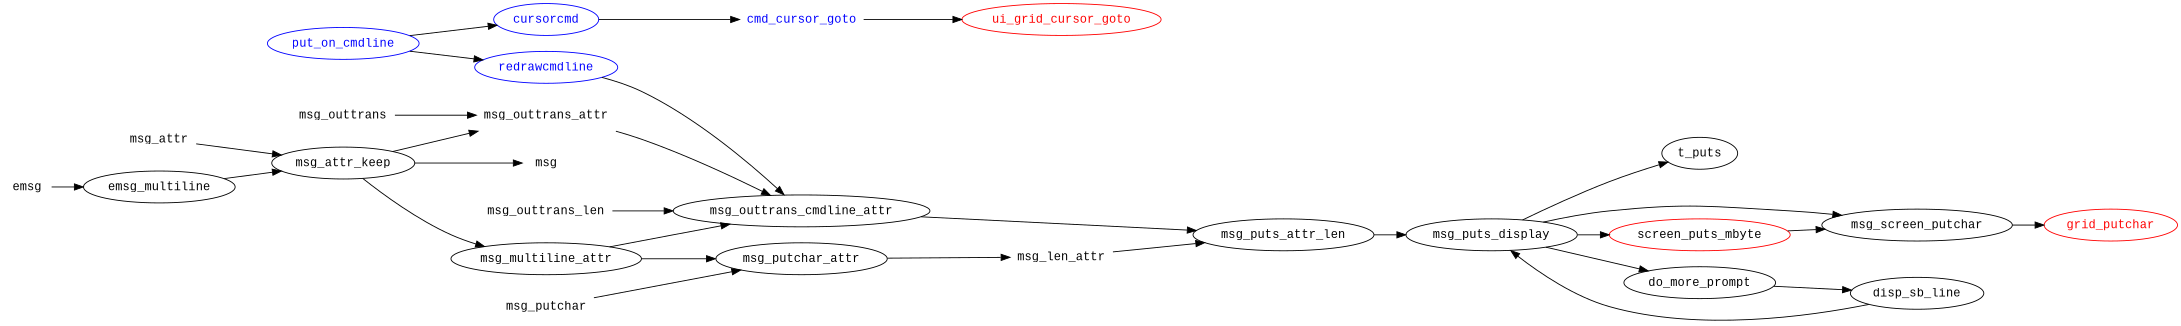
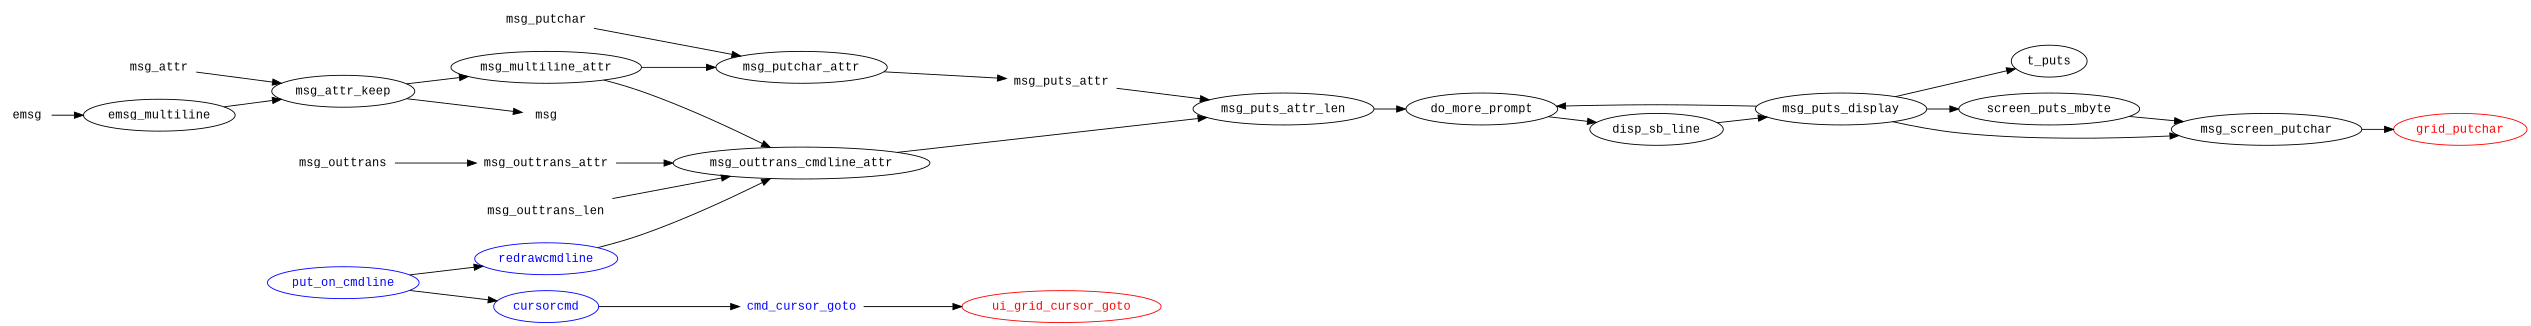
edge "msg_attr_keep" -> "msg_outtrans_attr": removed
edge "msg_puts_attr_len" -> "msg_puts_display": now "msg_puts_attr_len" -> "do_more_prompt"
node "screen_puts_mbyte": color red -> black
node "msg_len_attr": label "msg_len_attr" -> "msg_puts_attr"
